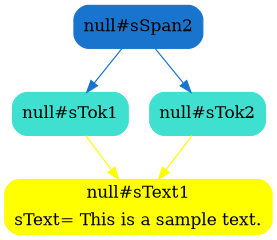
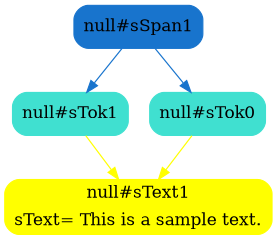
node "null#sSpan2": label "null#sSpan2" -> "null#sSpan1"
node "null#sTok2": label "null#sTok2" -> "null#sTok0"
